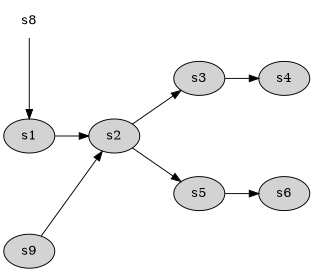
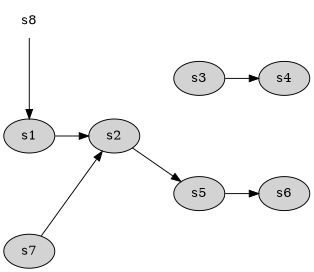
edge "s2" -> "s3": removed
node "s9": label "s9" -> "s7"
